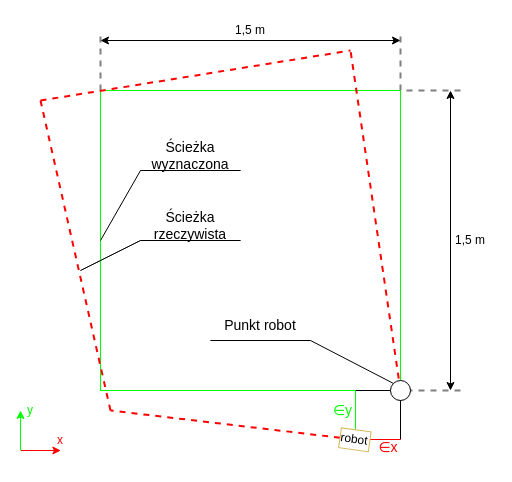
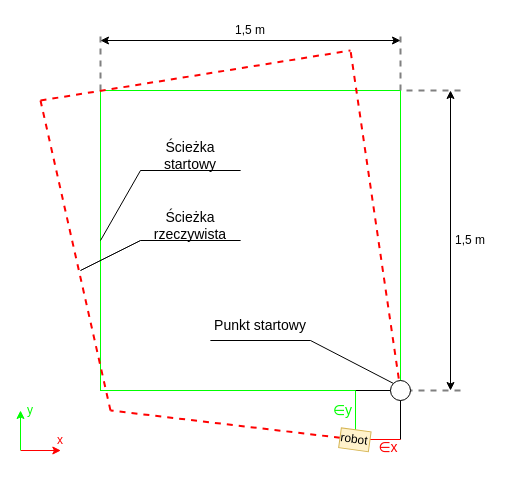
node "Ścieżka wyznaczona": label "Ścieżka wyznaczona" -> "Ścieżka startowy"
node "Punkt robot": label "Punkt robot" -> "Punkt startowy"
node "robot": fillcolor #ffffff -> #fff2cc
